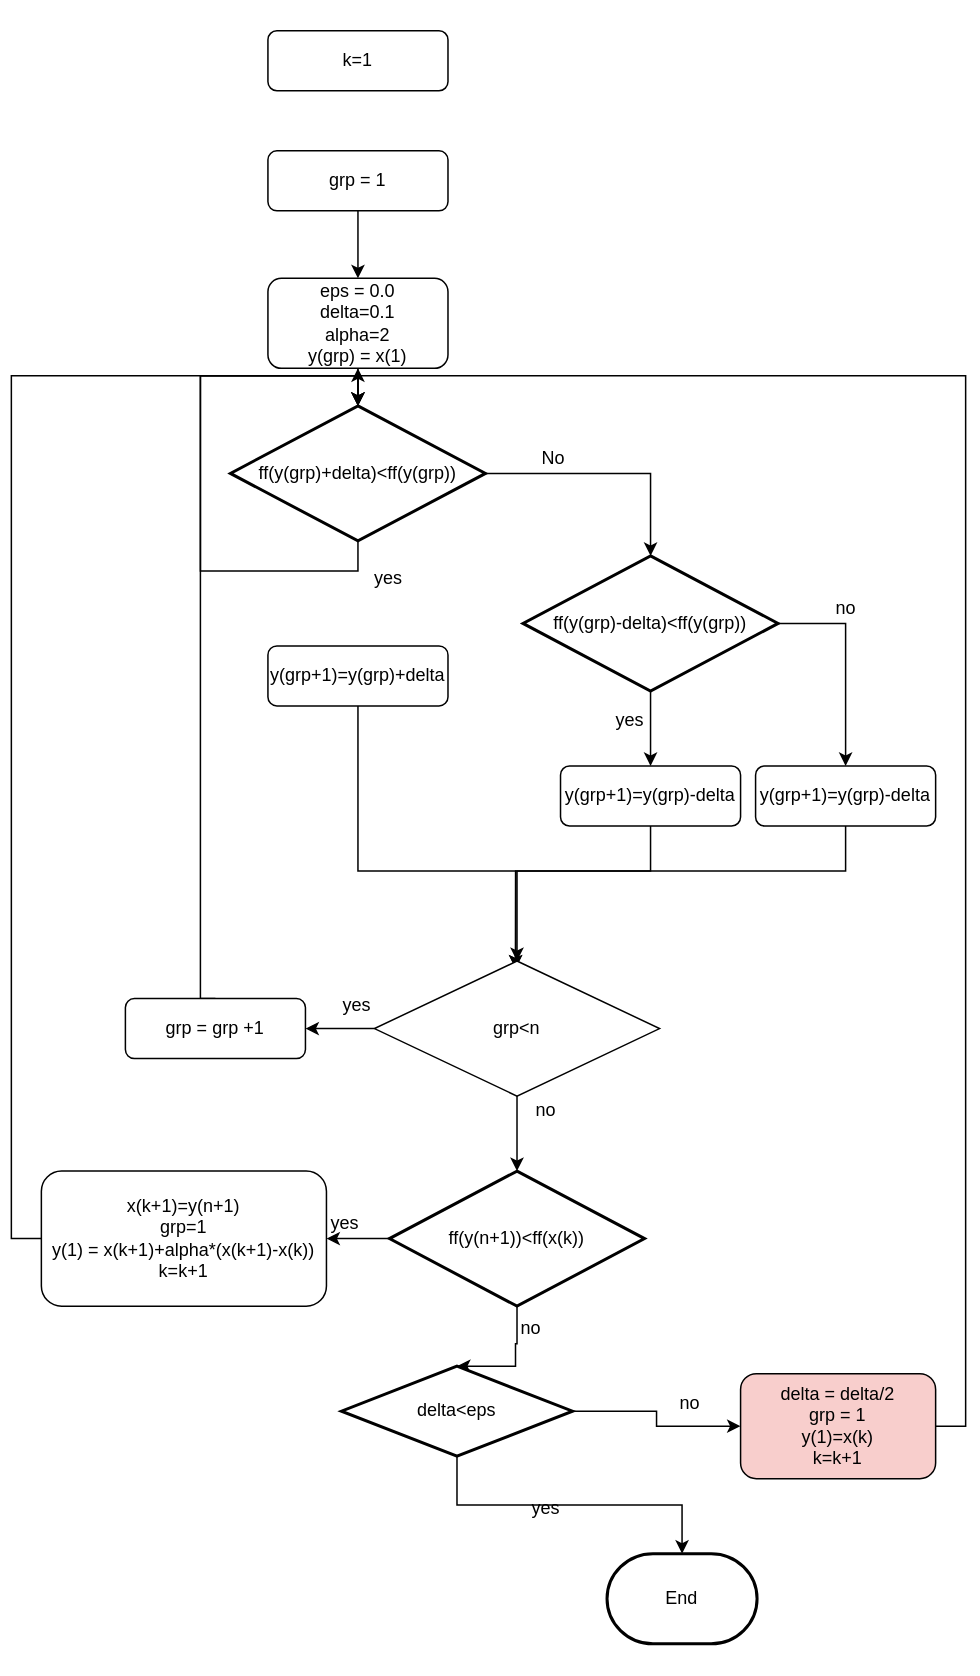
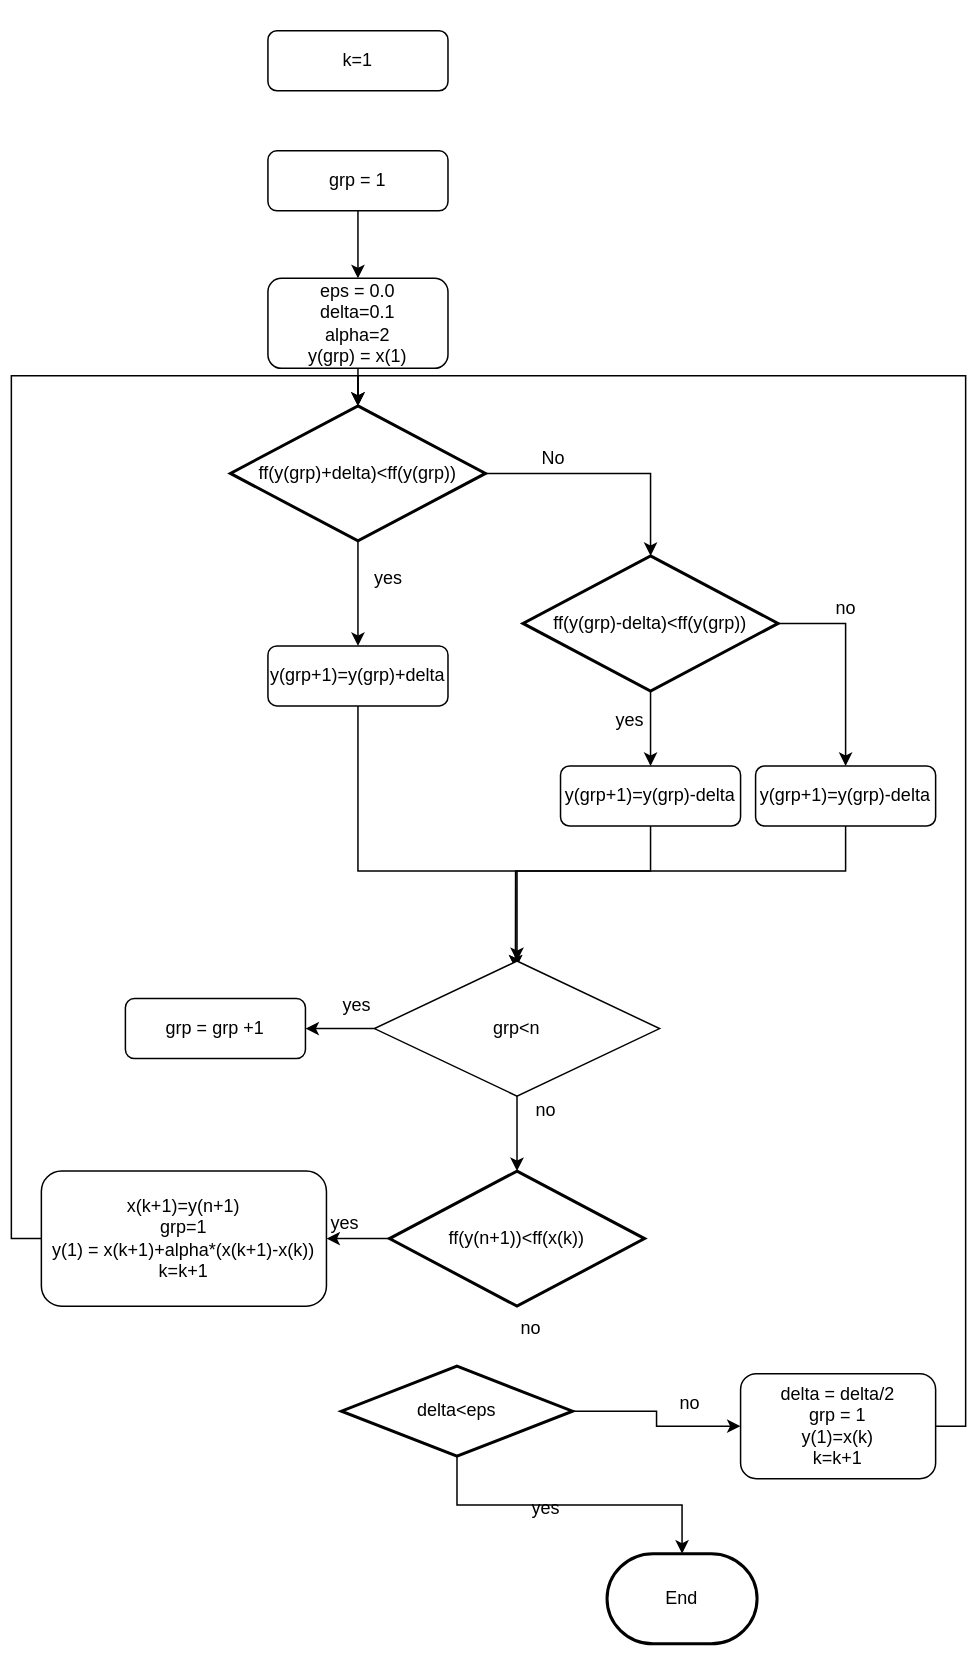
edge "ff(y(grp)+delta)<ff(y(grp))" -> "eps = 0.0 delta=0.1 alpha=2 y(grp) = x(1)": now "ff(y(grp)+delta)<ff(y(grp))" -> "y(grp+1)=y(grp)+delta"
edge "grp = grp +1" -> "ff(y(grp)+delta)<ff(y(grp))": removed
edge "ff(y(n+1))<ff(x(k))" -> "delta<eps": removed
node "delta = delta/2 grp = 1 y(1)=x(k) k=k+1": fillcolor #f8cecc -> #ffffff
